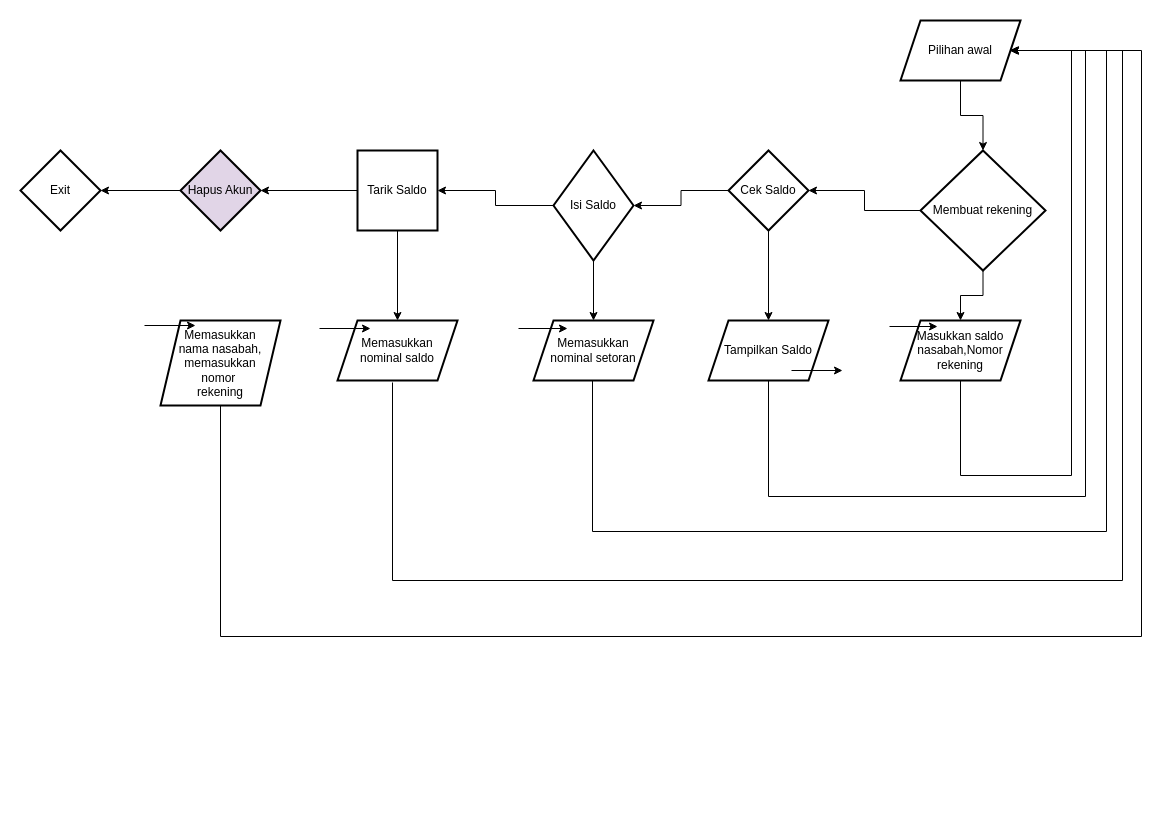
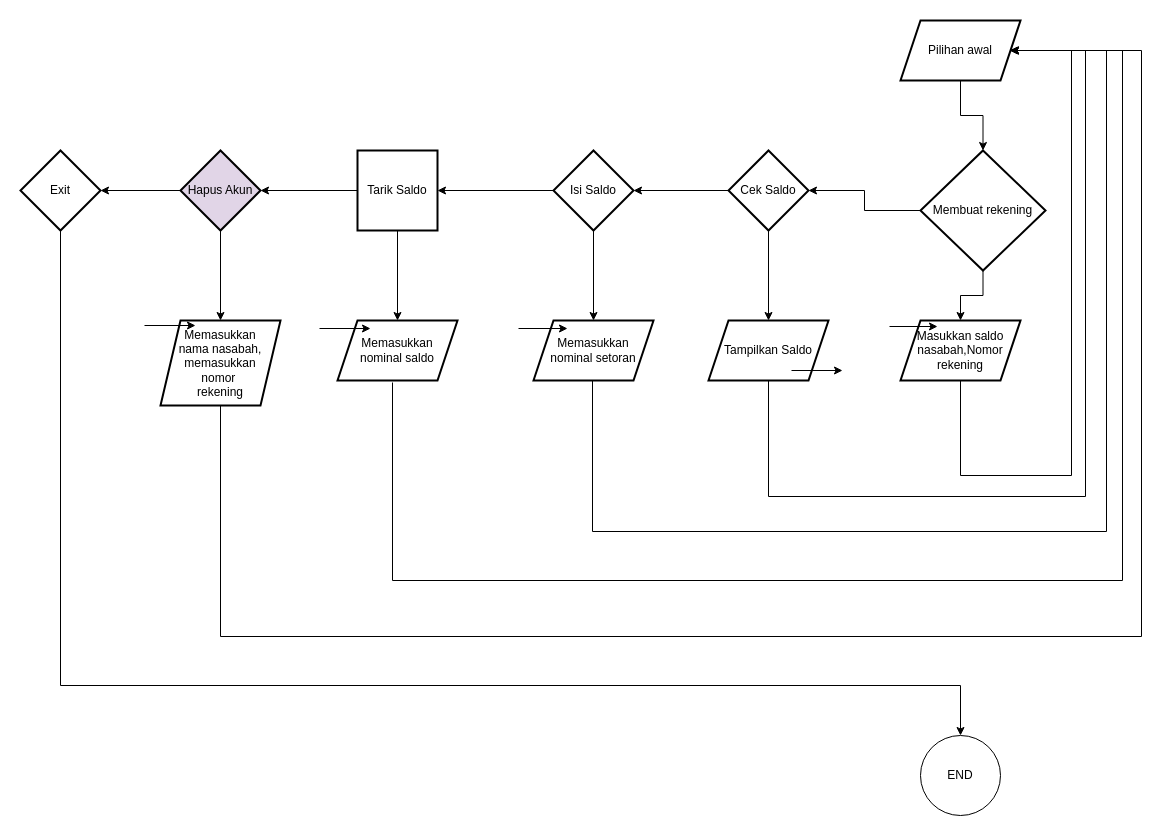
node "Isi Saldo": size 80x110 -> 80x80
edge "Hapus Akun" -> "Memasukkan nama nasabah, memasukkan nomor rekening": added
edge "Exit" -> "END": added
node "END": added
